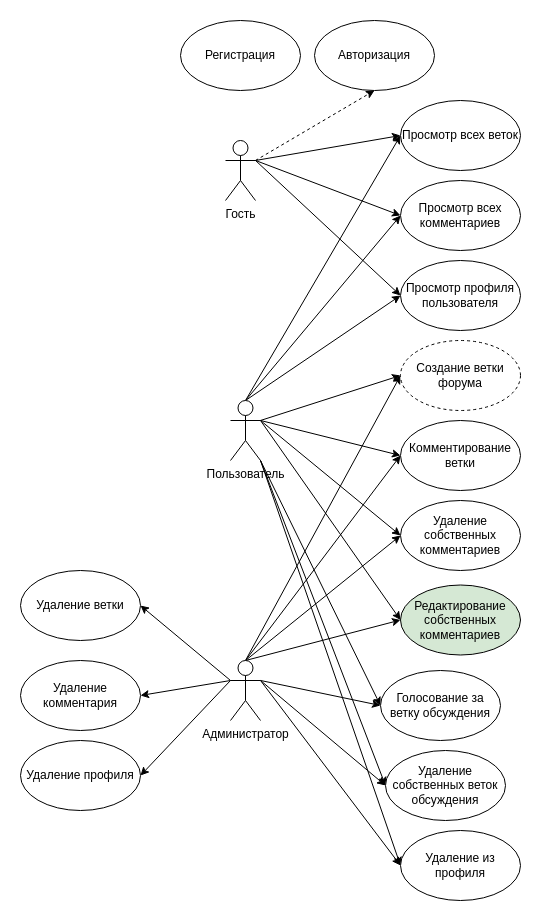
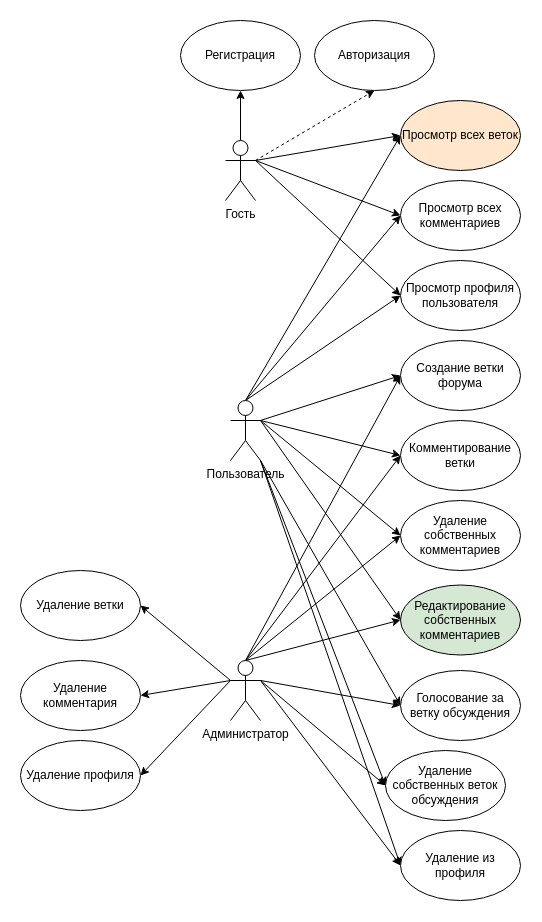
edge "Гость" -> "Регистрация": added
node "Просмотр всех веток": fillcolor #ffffff -> #ffe6cc
node "Создание ветки форума": style dashed -> solid
node "Голосование за ветку обсуждения": moved (441, 706) -> (461, 706)
